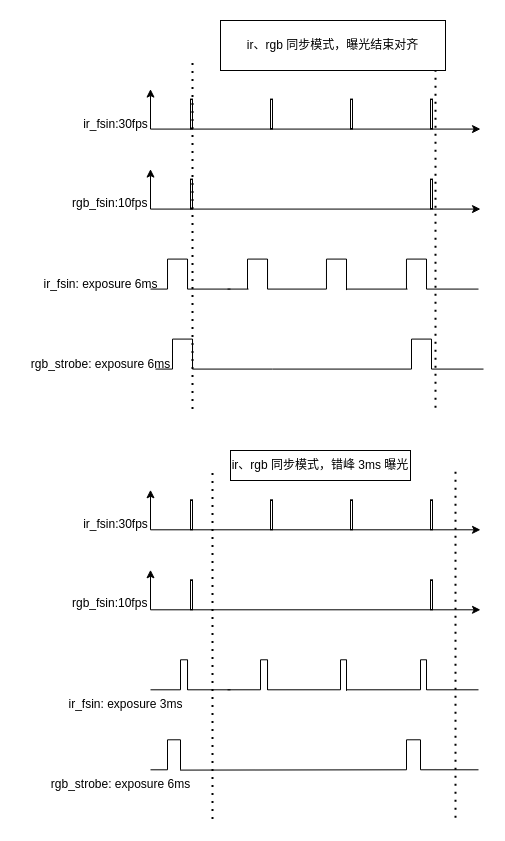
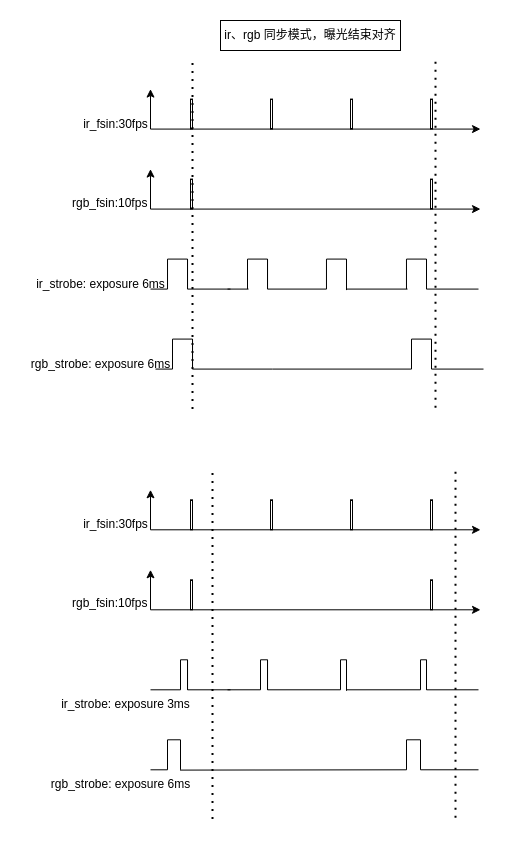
node "ir、rgb 同步模式，曝光结束对齐": size 225x50 -> 180x30
node "ir_fsin: exposure 6ms": label "ir_fsin: exposure 6ms" -> "ir_strobe: exposure 6ms"
node "ir、rgb 同步模式，错峰 3ms 曝光": removed
node "ir_fsin: exposure 3ms": label "ir_fsin: exposure 3ms" -> "ir_strobe: exposure 3ms"
